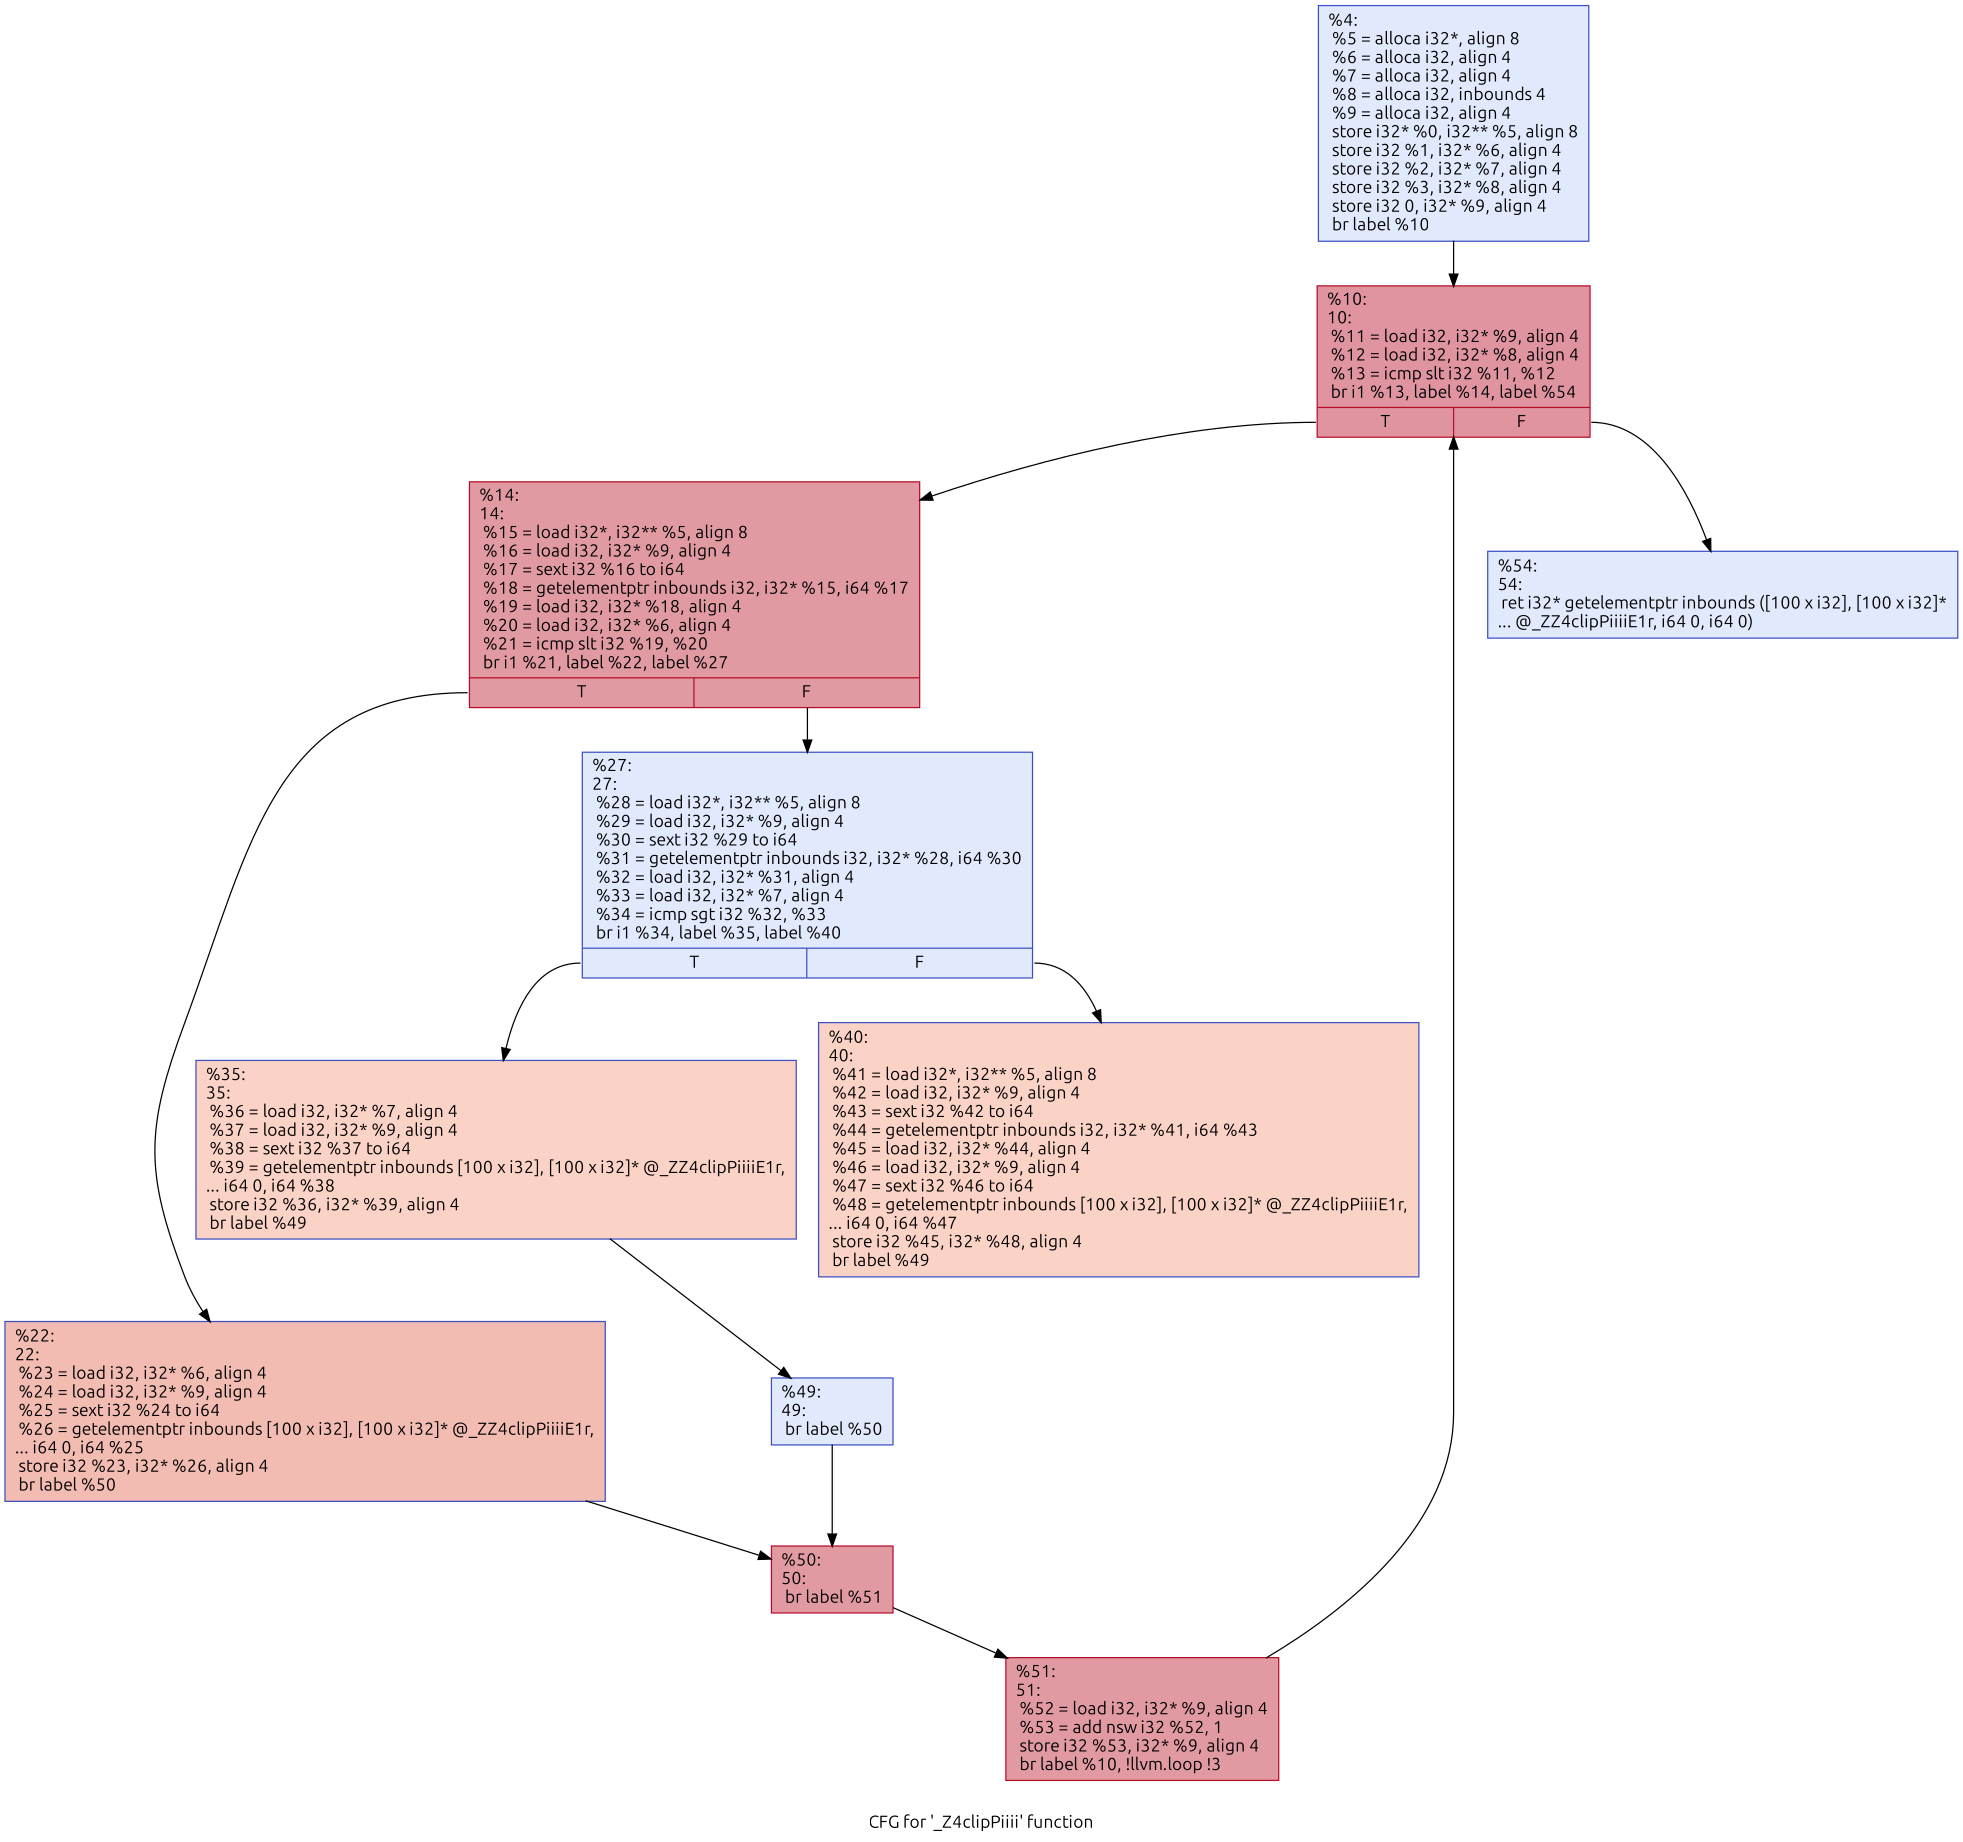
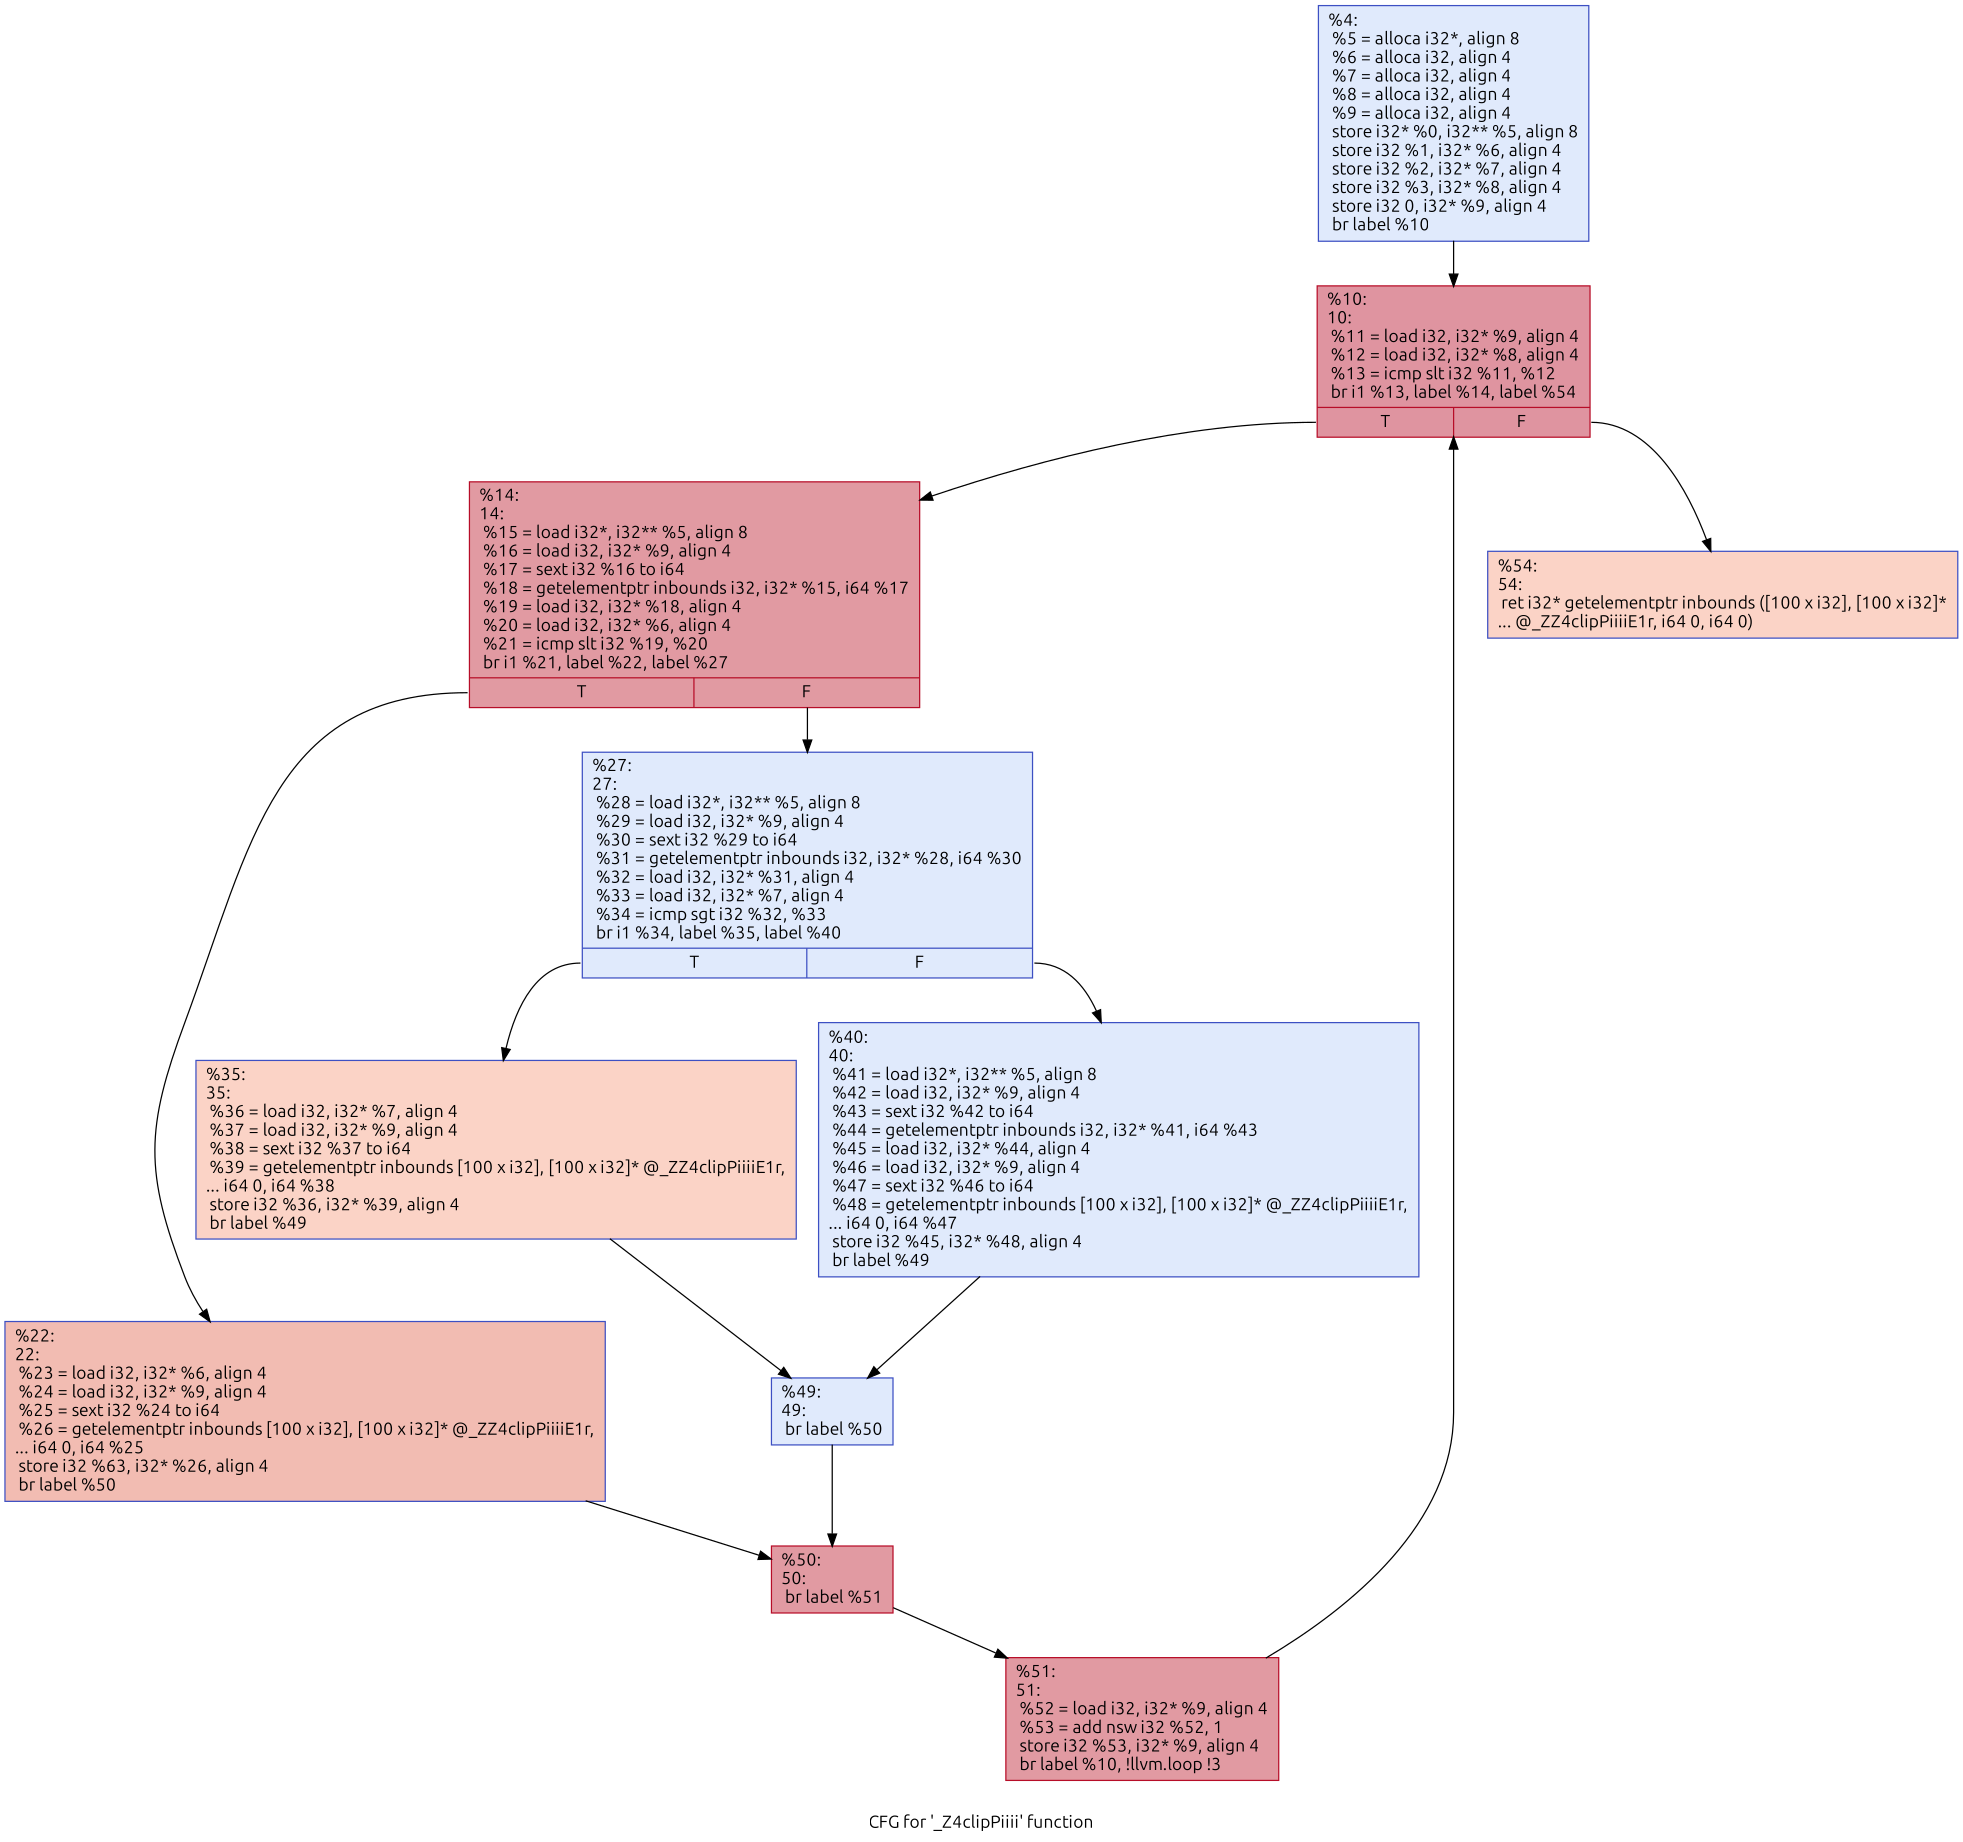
node "%4:": text "%8 = alloca i32, inbounds 4" -> "%8 = alloca i32, align 4"
node "%54:": fillcolor #b9d0f970 -> #f59c7d70
node "%40:": fillcolor #f59c7d70 -> #b9d0f970
edge "%40:" -> "%49:": added
node "%22:": text "store i32 %23, i32* %26, align 4" -> "store i32 %63, i32* %26, align 4"
